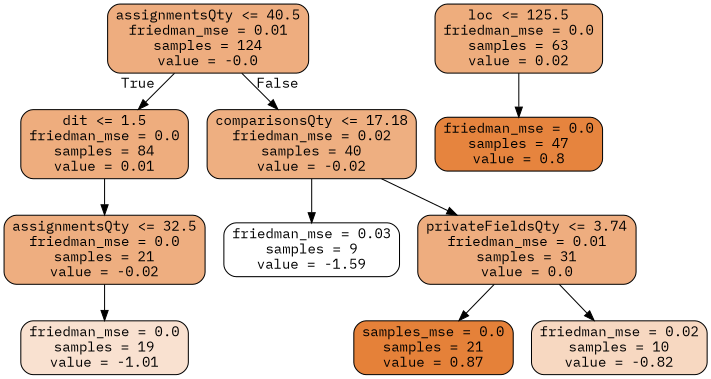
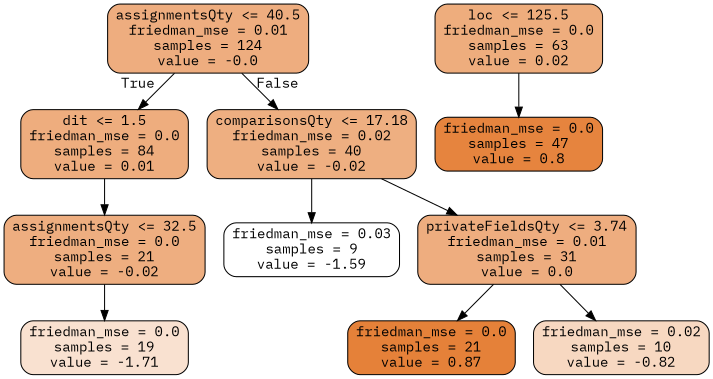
node "friedman_mse = 0.0 samples = 19 value = -1.01": label "friedman_mse = 0.0 samples = 19 value = -1.01" -> "friedman_mse = 0.0 samples = 19 value = -1.71"
node "samples_mse = 0.0 samples = 21 value = 0.87": label "samples_mse = 0.0 samples = 21 value = 0.87" -> "friedman_mse = 0.0 samples = 21 value = 0.87"
